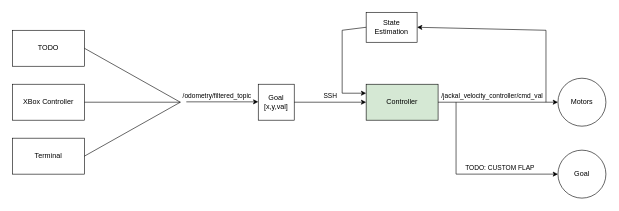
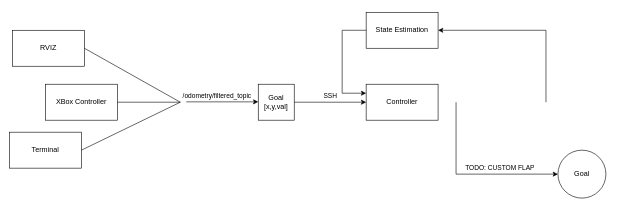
node "State Estimation": size 51x30 -> 72x36
node "TODO": label "TODO" -> "RVIZ"
node "XBox Controller": moved (48, 102) -> (81, 102)
node "Controller": fillcolor #d5e8d4 -> #ffffff
edge "Controller" -> "Motors": removed, label "/jackal_velocity_controller/cmd_val"
node "Motors": removed
node "Terminal": moved (48, 156) -> (45, 150)
